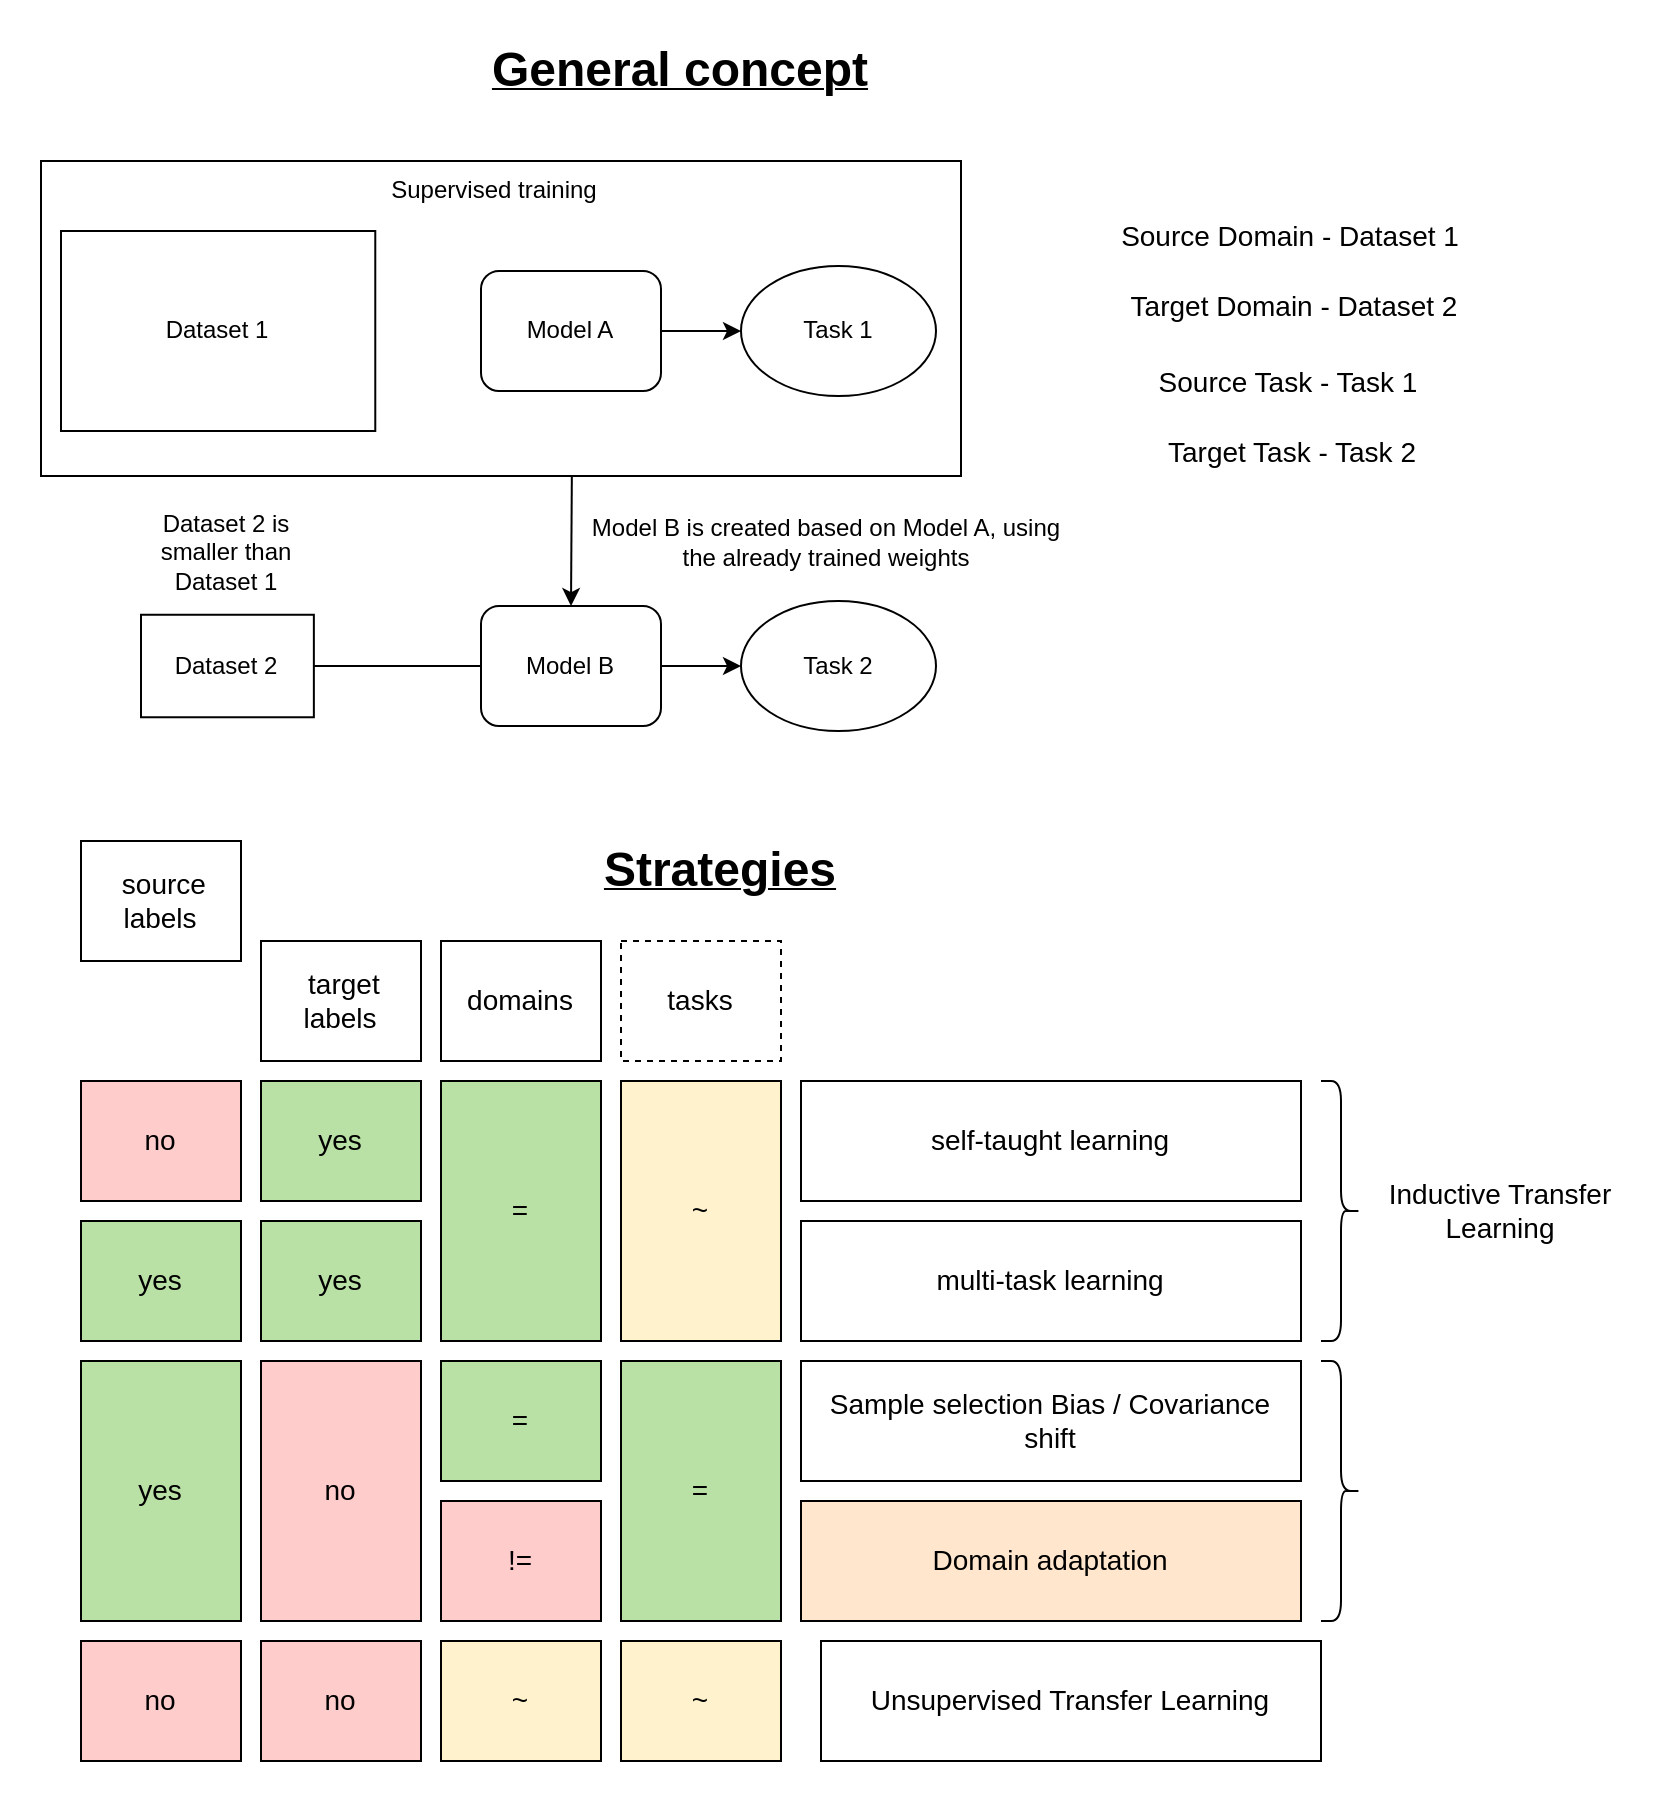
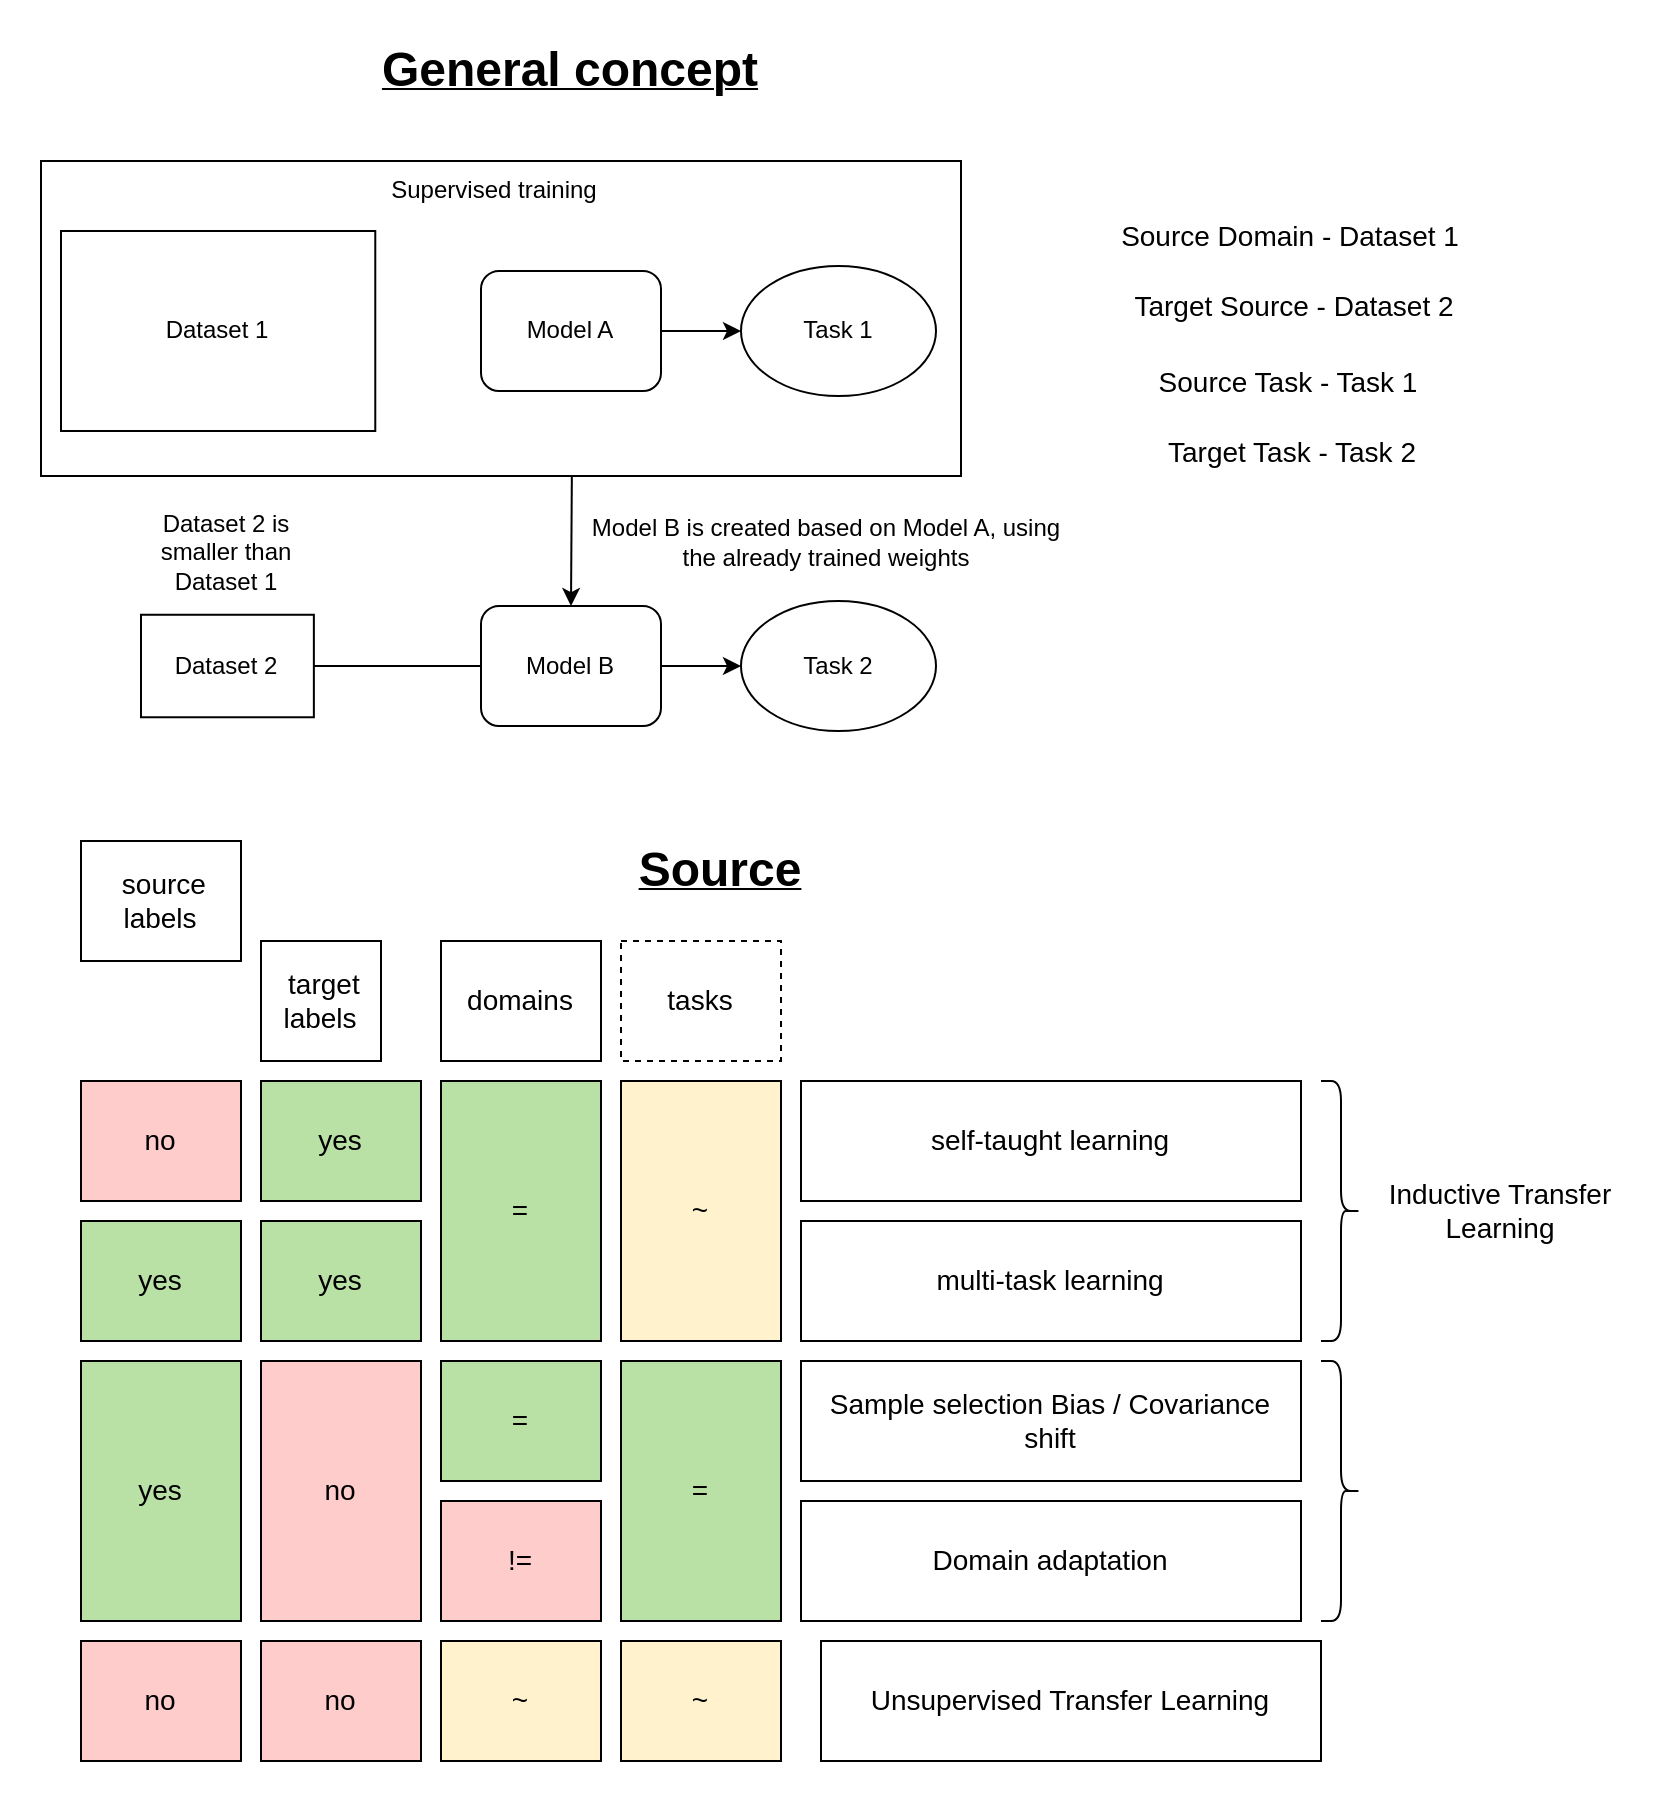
node "General concept": moved (681, 71) -> (571, 71)
node "Target Domain - Dataset 2": label "Target Domain - Dataset 2" -> "Target Source - Dataset 2"
node "Strategies": label "Strategies" -> "Source"
node "target labels": size 160x120 -> 120x120
node "Domain adaptation": fillcolor #ffe6cc -> #ffffff
